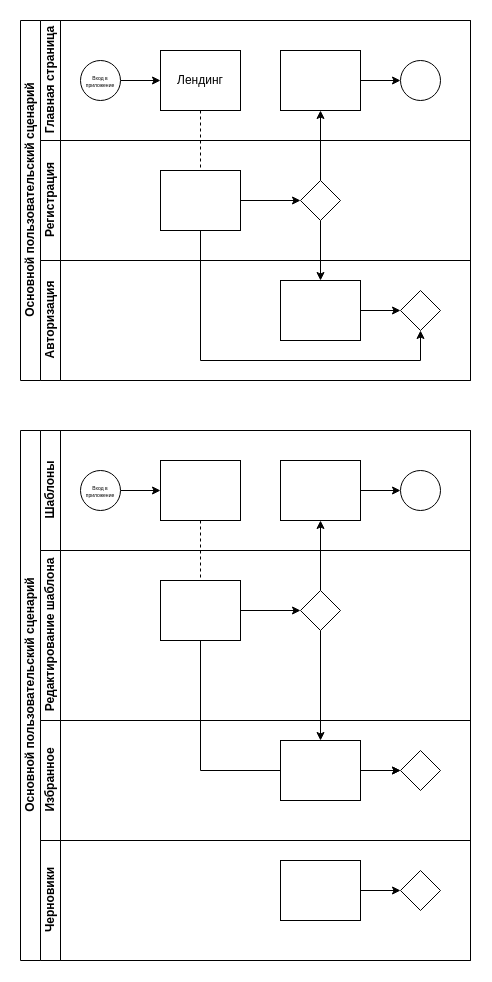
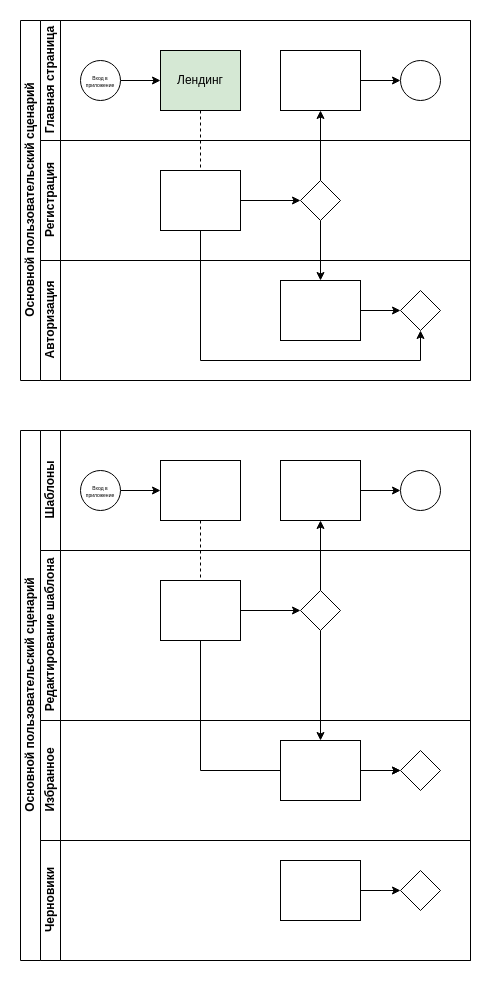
node "Лендинг": fillcolor #ffffff -> #d5e8d4
